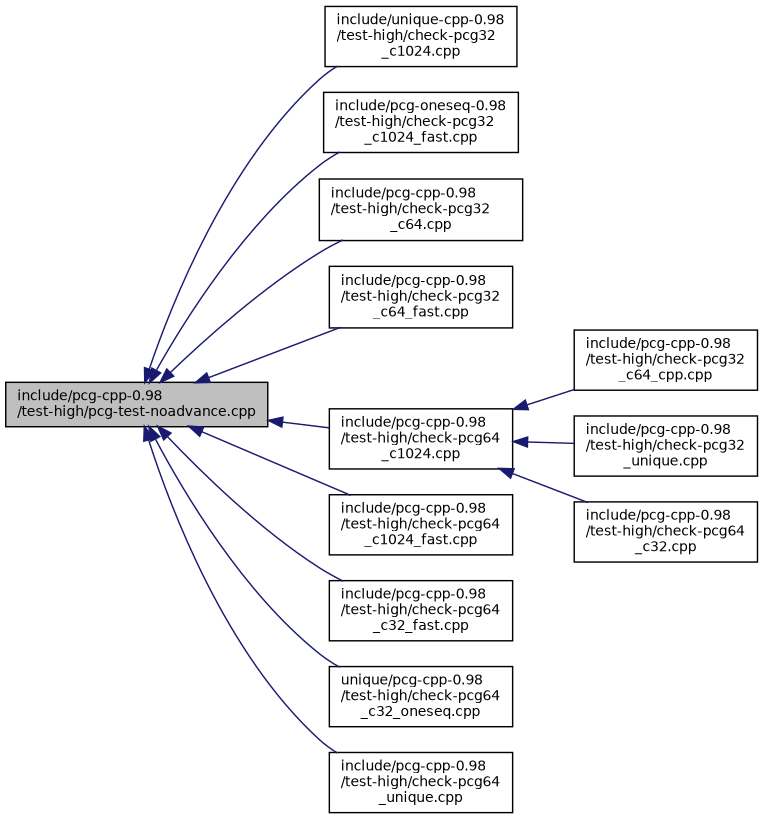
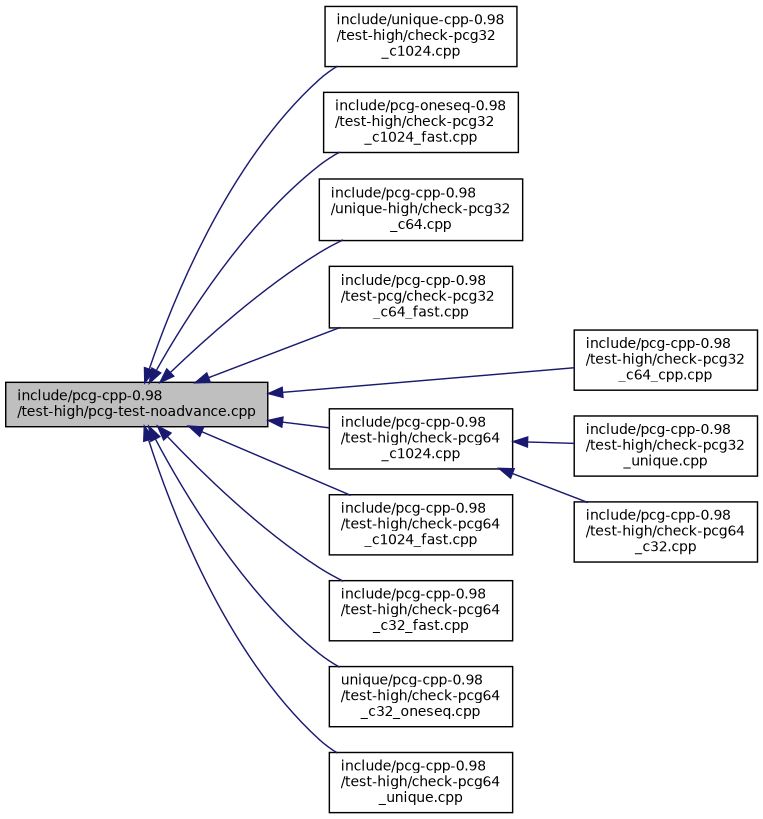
node "include/pcg-cpp-0.98 /test-high/check-pcg32 _c64.cpp": label "include/pcg-cpp-0.98 /test-high/check-pcg32 _c64.cpp" -> "include/pcg-cpp-0.98 /unique-high/check-pcg32 _c64.cpp"
node "include/pcg-cpp-0.98 /test-high/check-pcg32 _c64_fast.cpp": label "include/pcg-cpp-0.98 /test-high/check-pcg32 _c64_fast.cpp" -> "include/pcg-cpp-0.98 /test-pcg/check-pcg32 _c64_fast.cpp"
edge "include/pcg-cpp-0.98 /test-high/check-pcg32 _c64_cpp.cpp" -> "include/pcg-cpp-0.98 /test-high/check-pcg64 _c1024.cpp": now "include/pcg-cpp-0.98 /test-high/check-pcg32 _c64_cpp.cpp" -> "include/pcg-cpp-0.98 /test-high/pcg-test-noadvance.cpp"
